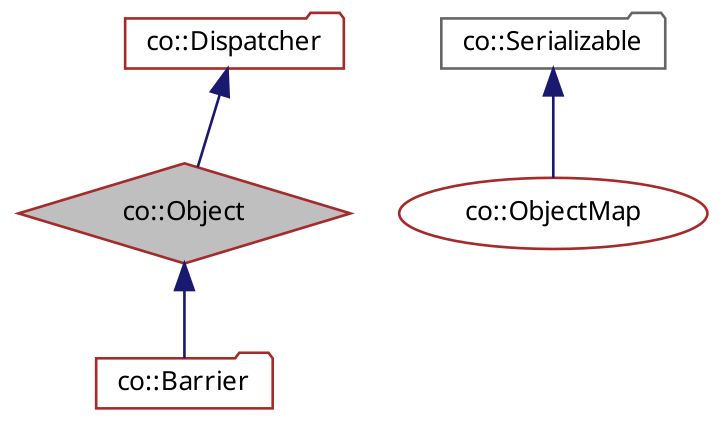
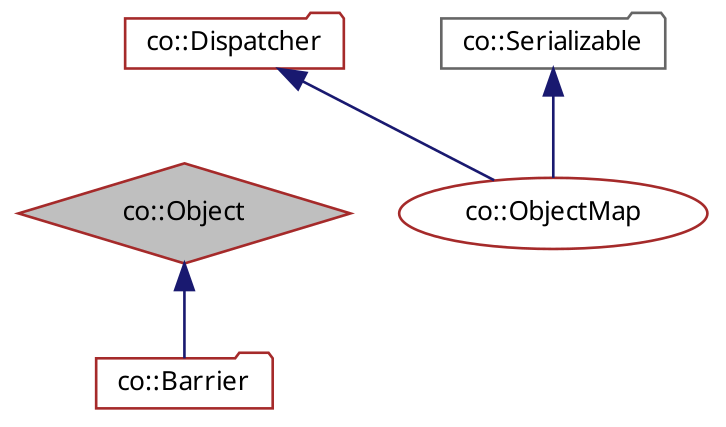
edge "co::Object" -> "co::Dispatcher": now "co::ObjectMap" -> "co::Dispatcher"
